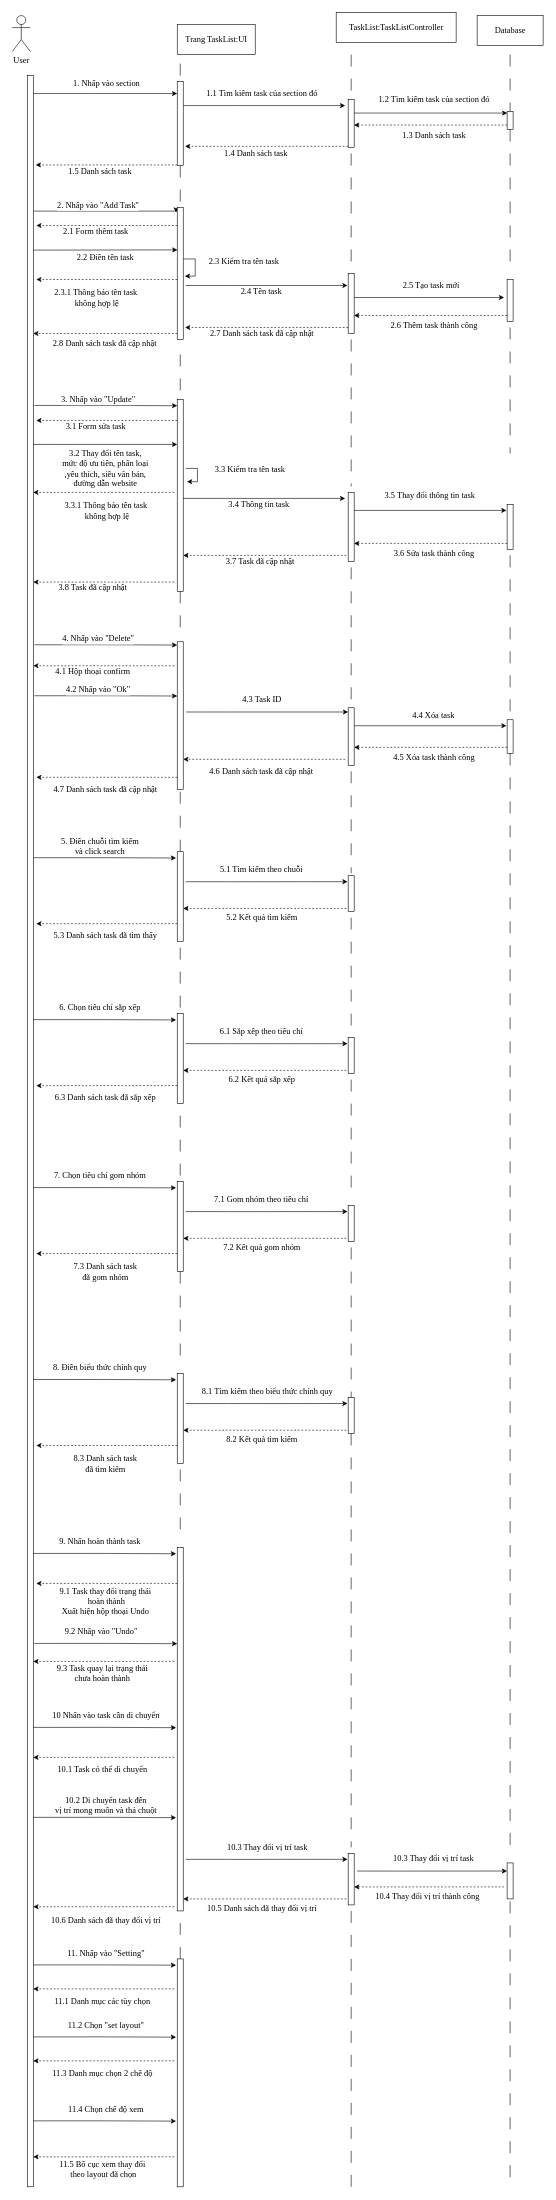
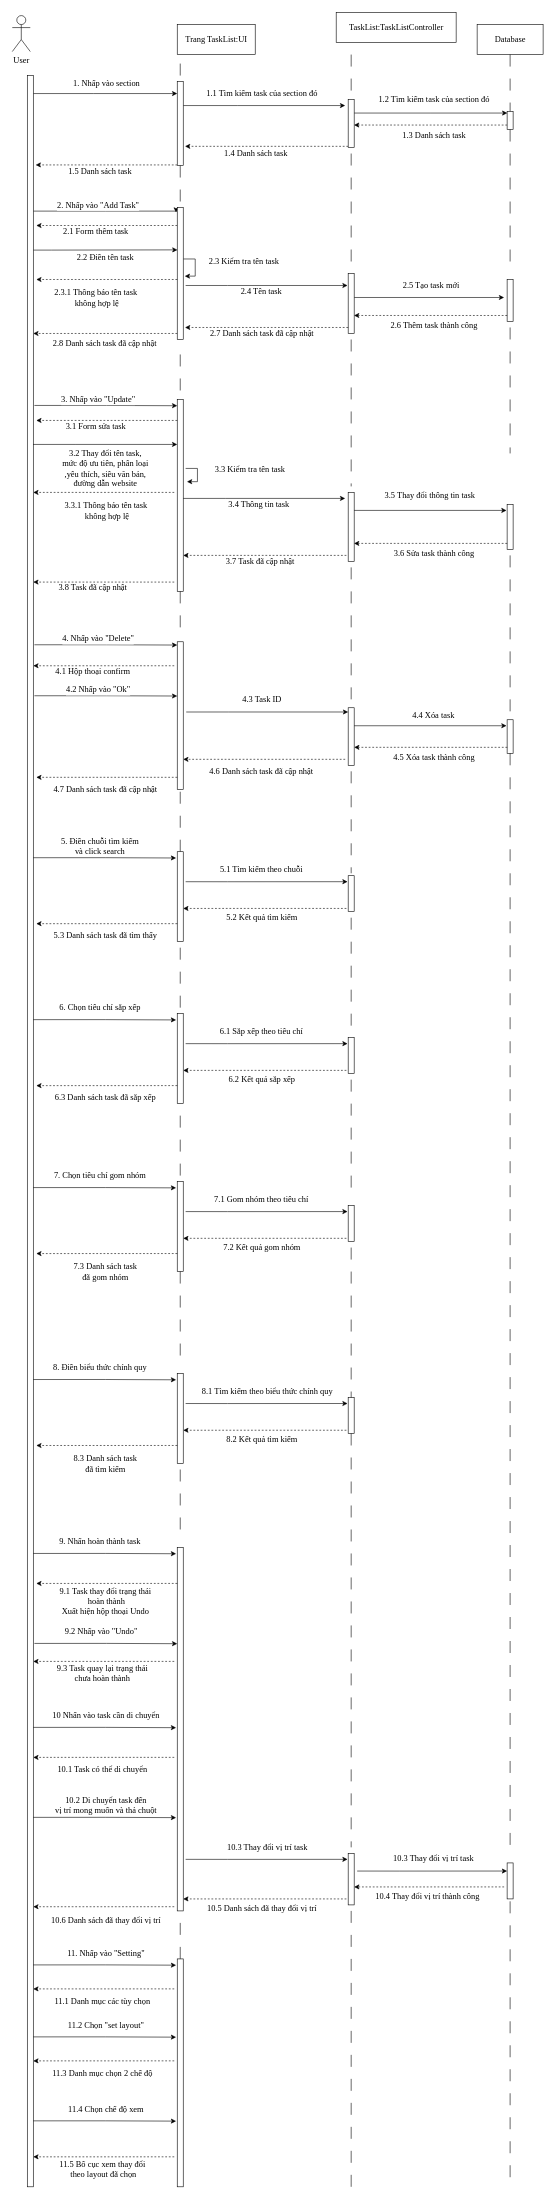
node "Database": moved (510, 30) -> (510, 39)
